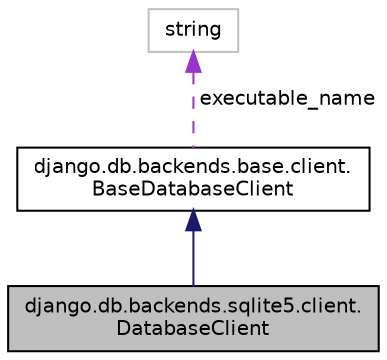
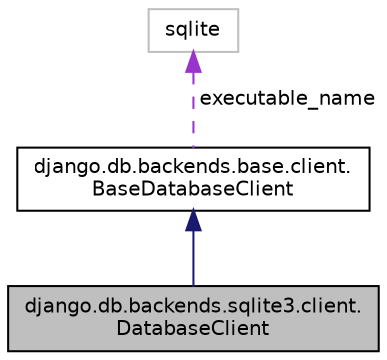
node "string": label "string" -> "sqlite"
node "django.db.backends.sqlite5.client. DatabaseClient": label "django.db.backends.sqlite5.client. DatabaseClient" -> "django.db.backends.sqlite3.client. DatabaseClient"
